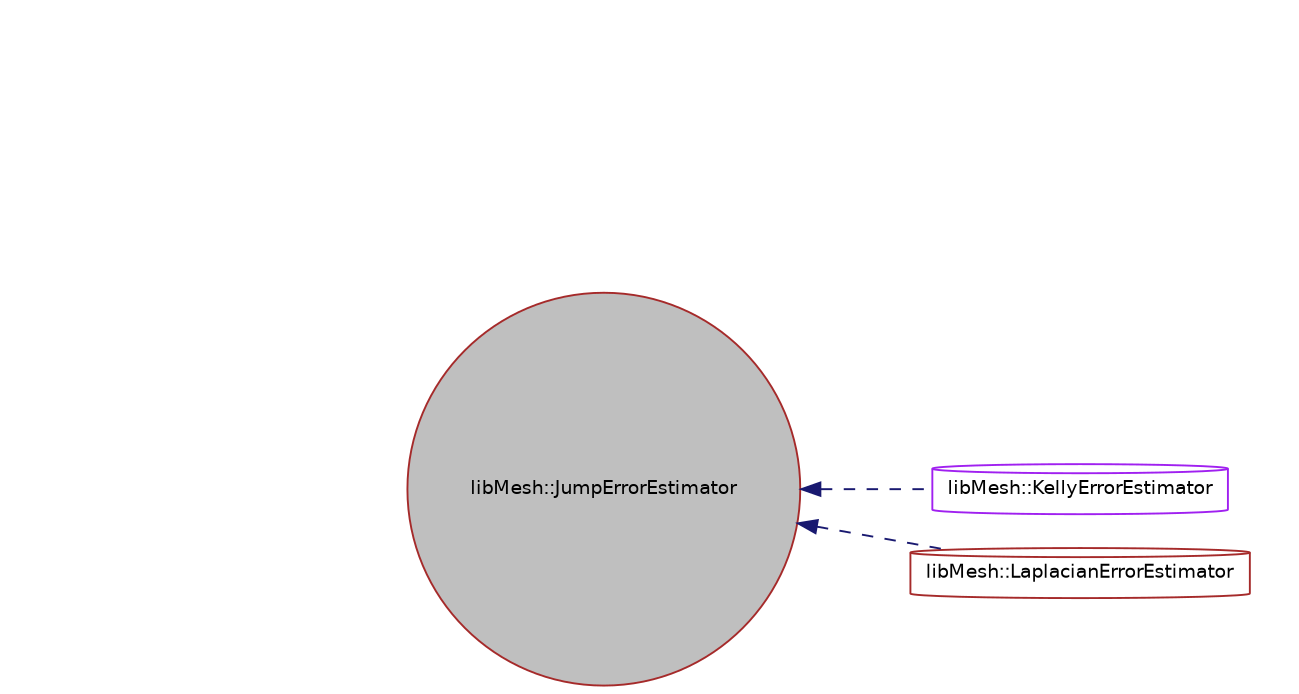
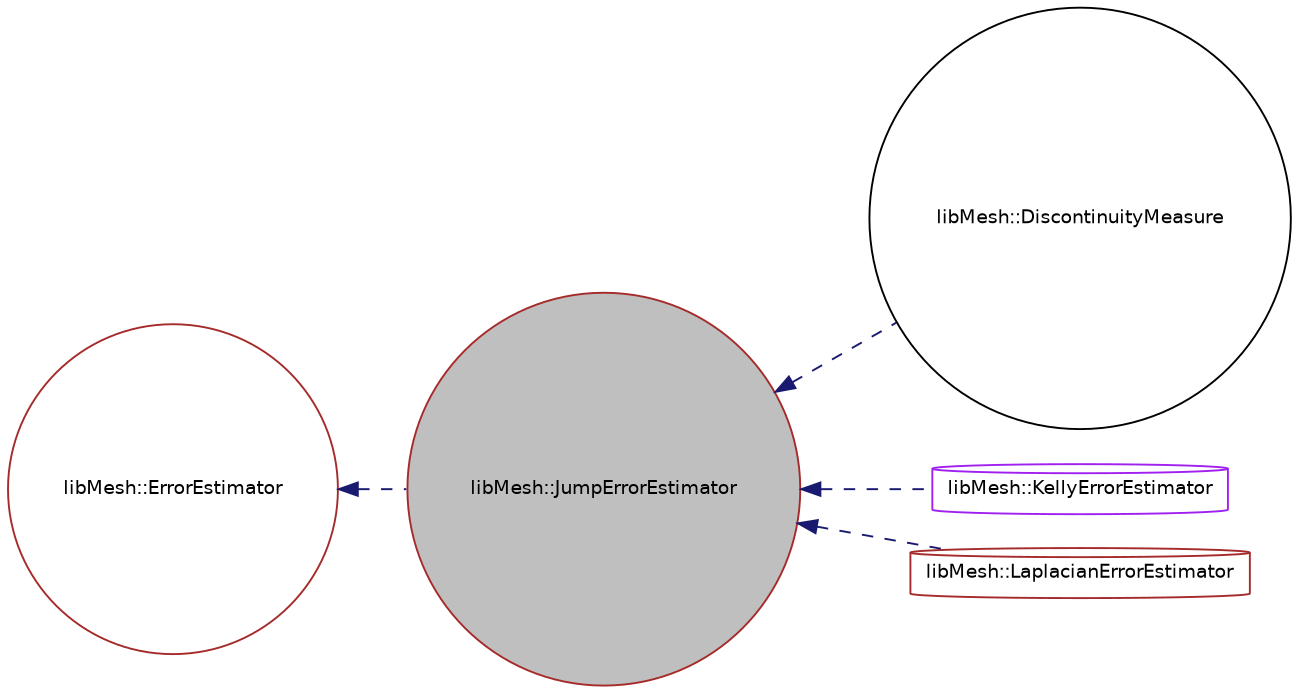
node "libMesh::DiscontinuityMeasure": added
node "libMesh::ErrorEstimator": added
